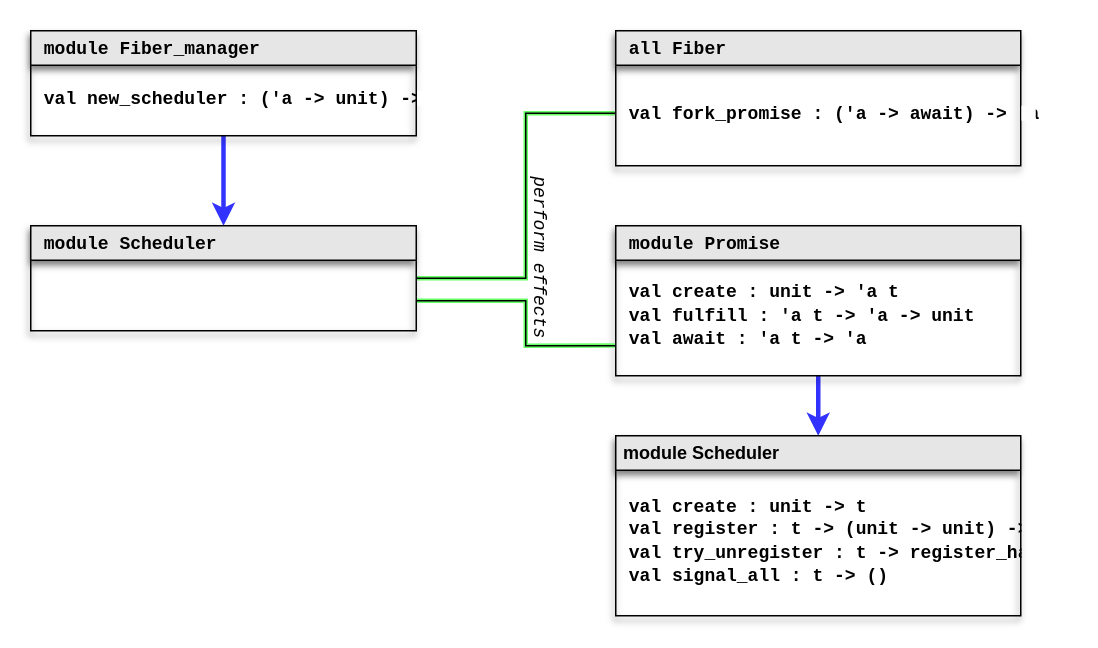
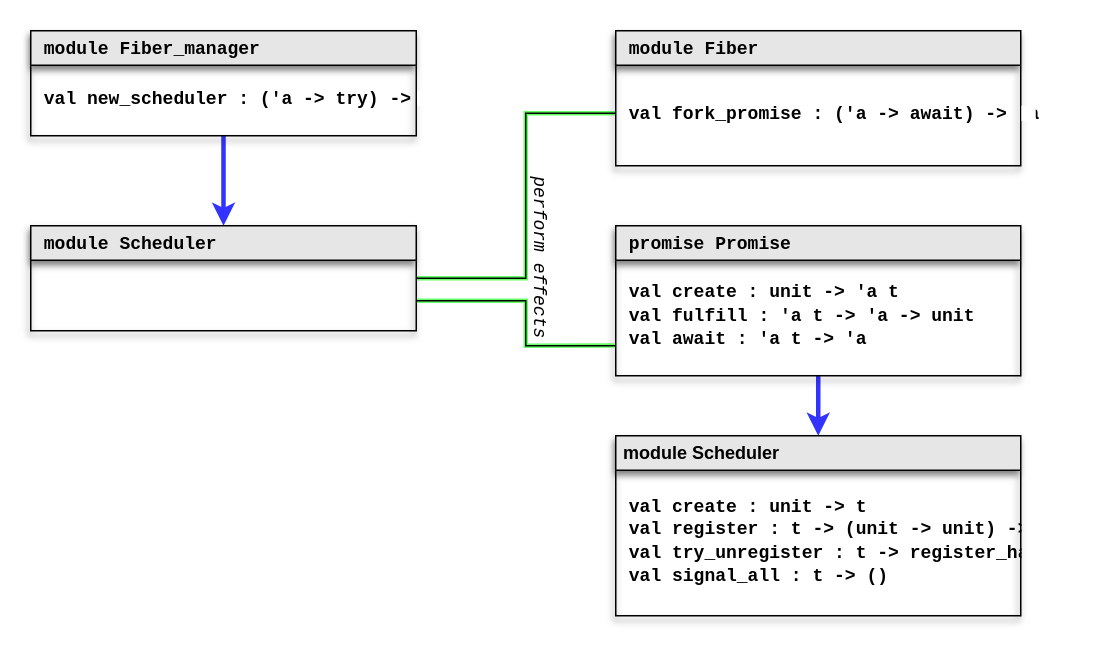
node "all Fiber": label "all Fiber" -> "module Fiber"
node "val new_scheduler : ('a -> unit) ->": label "val new_scheduler : ('a -> unit) ->" -> "val new_scheduler : ('a -> try) ->"
node "module Promise": label "module Promise" -> "promise Promise"
